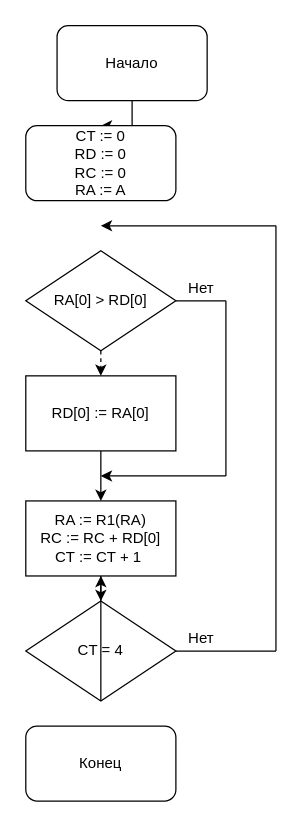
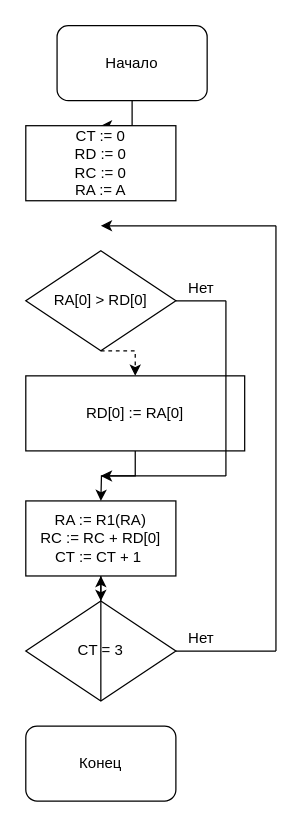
node "CT := 0 RD := 0 RC := 0 RA := A": shape rounded rectangle -> rectangle
node "RD[0] := RA[0]": size 150x75 -> 219x75
node "CT = 4": label "CT = 4" -> "CT = 3"
